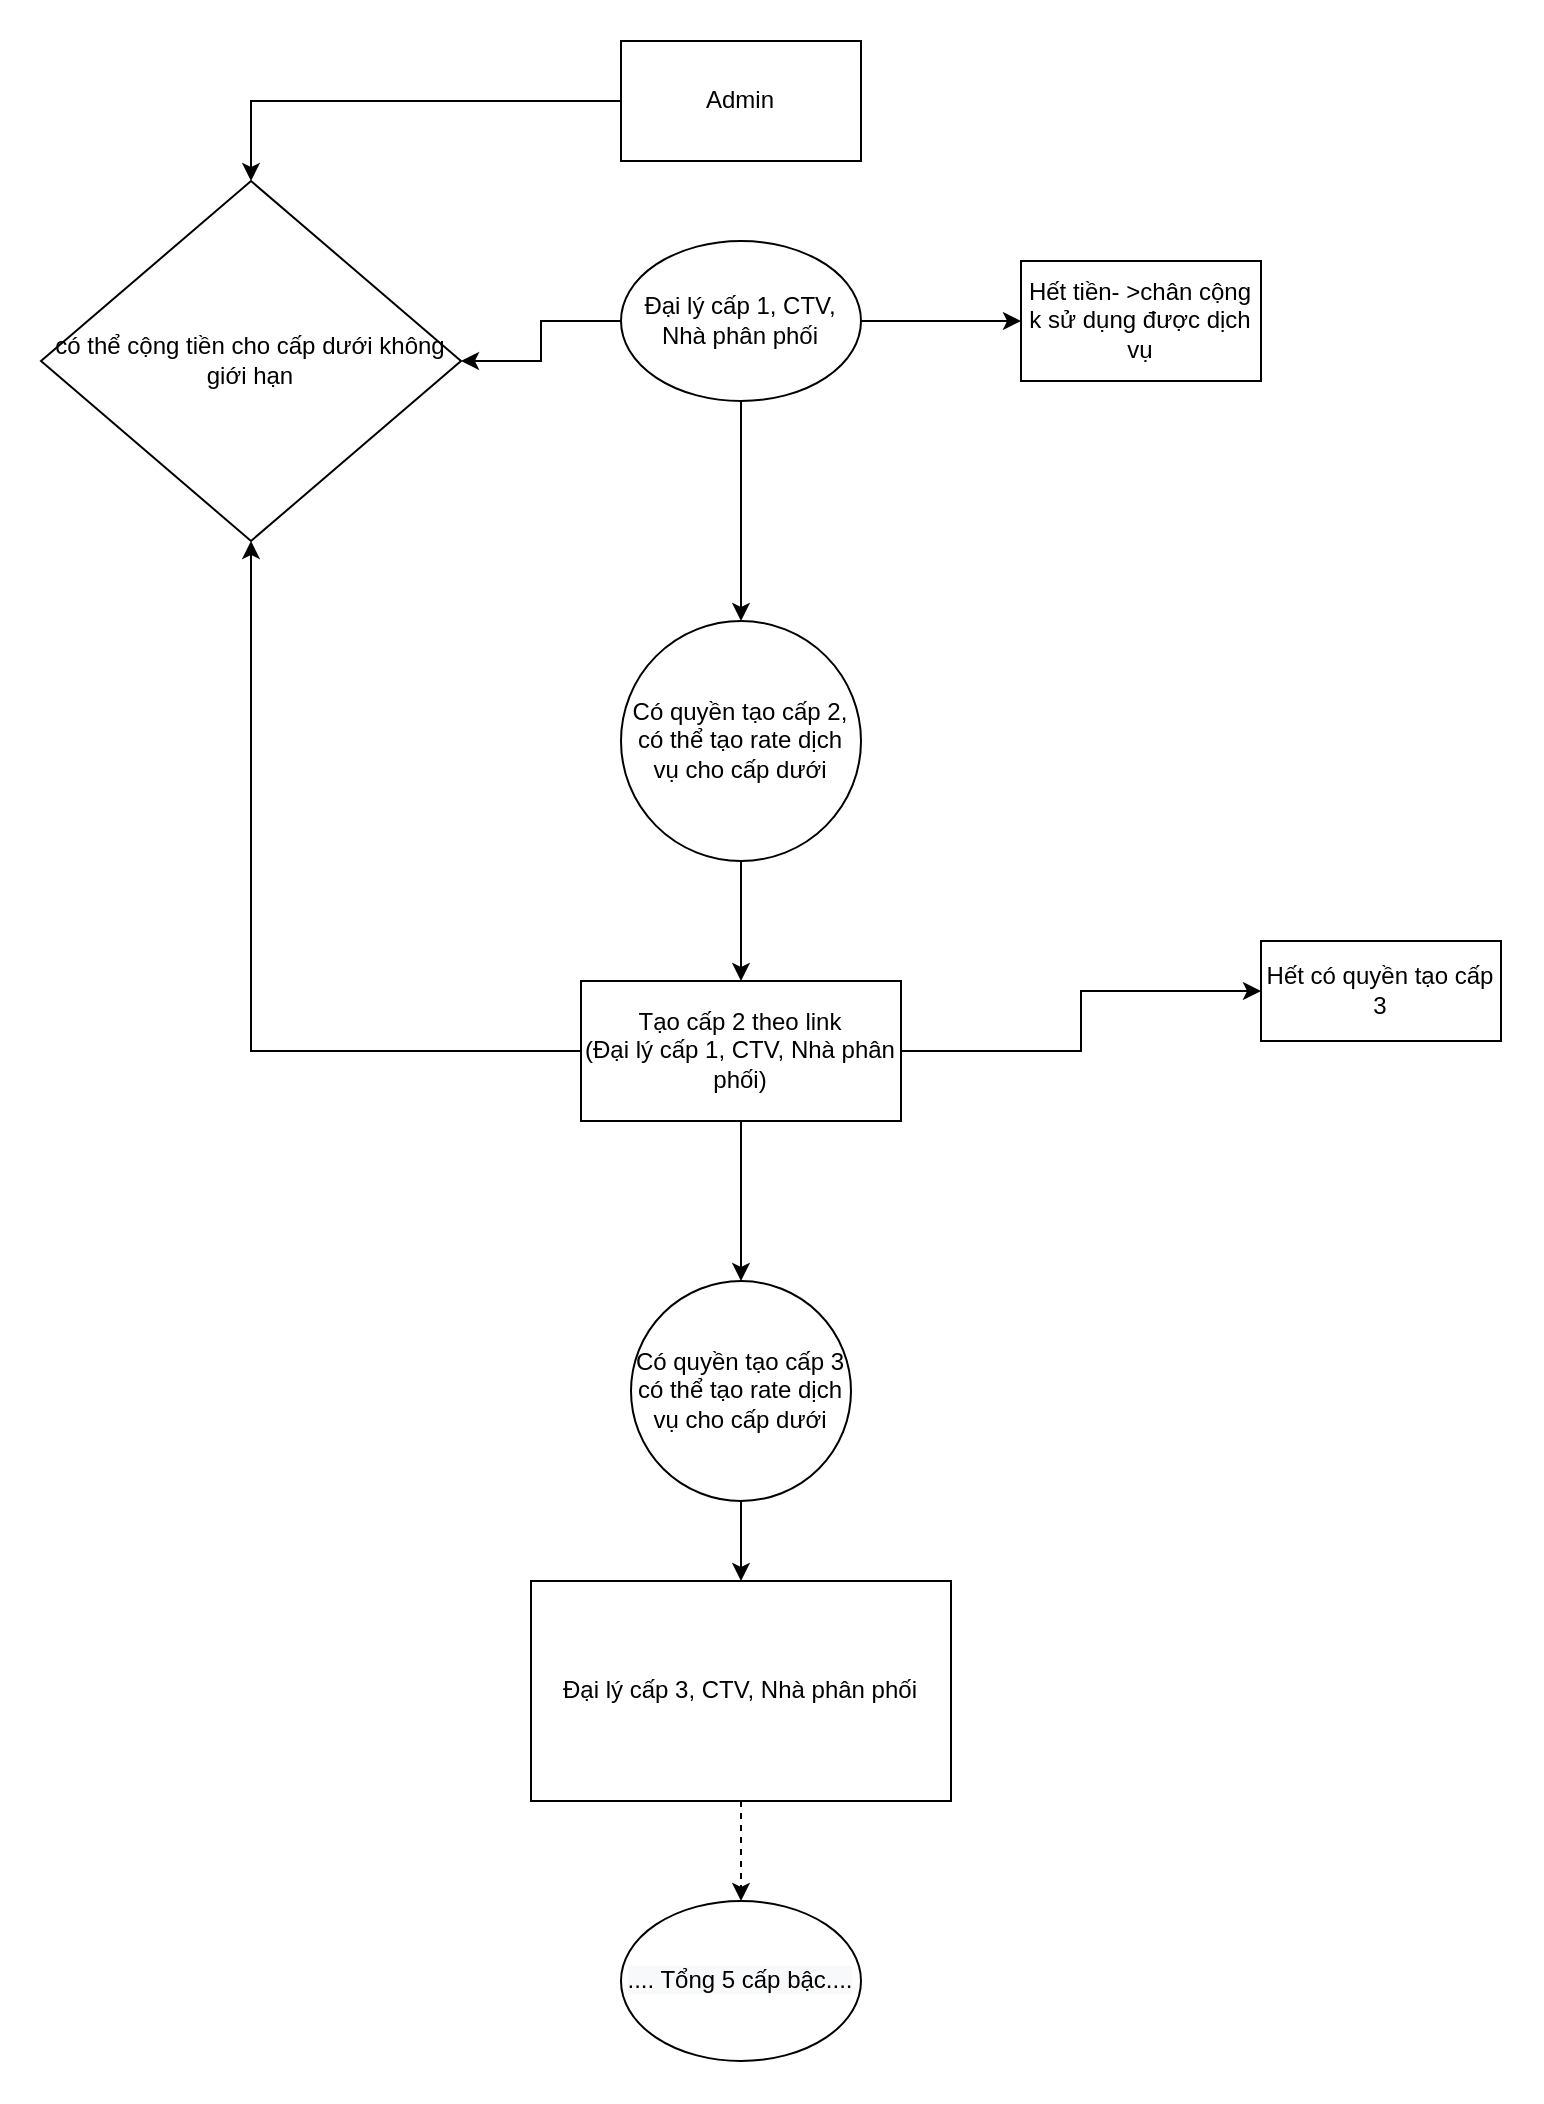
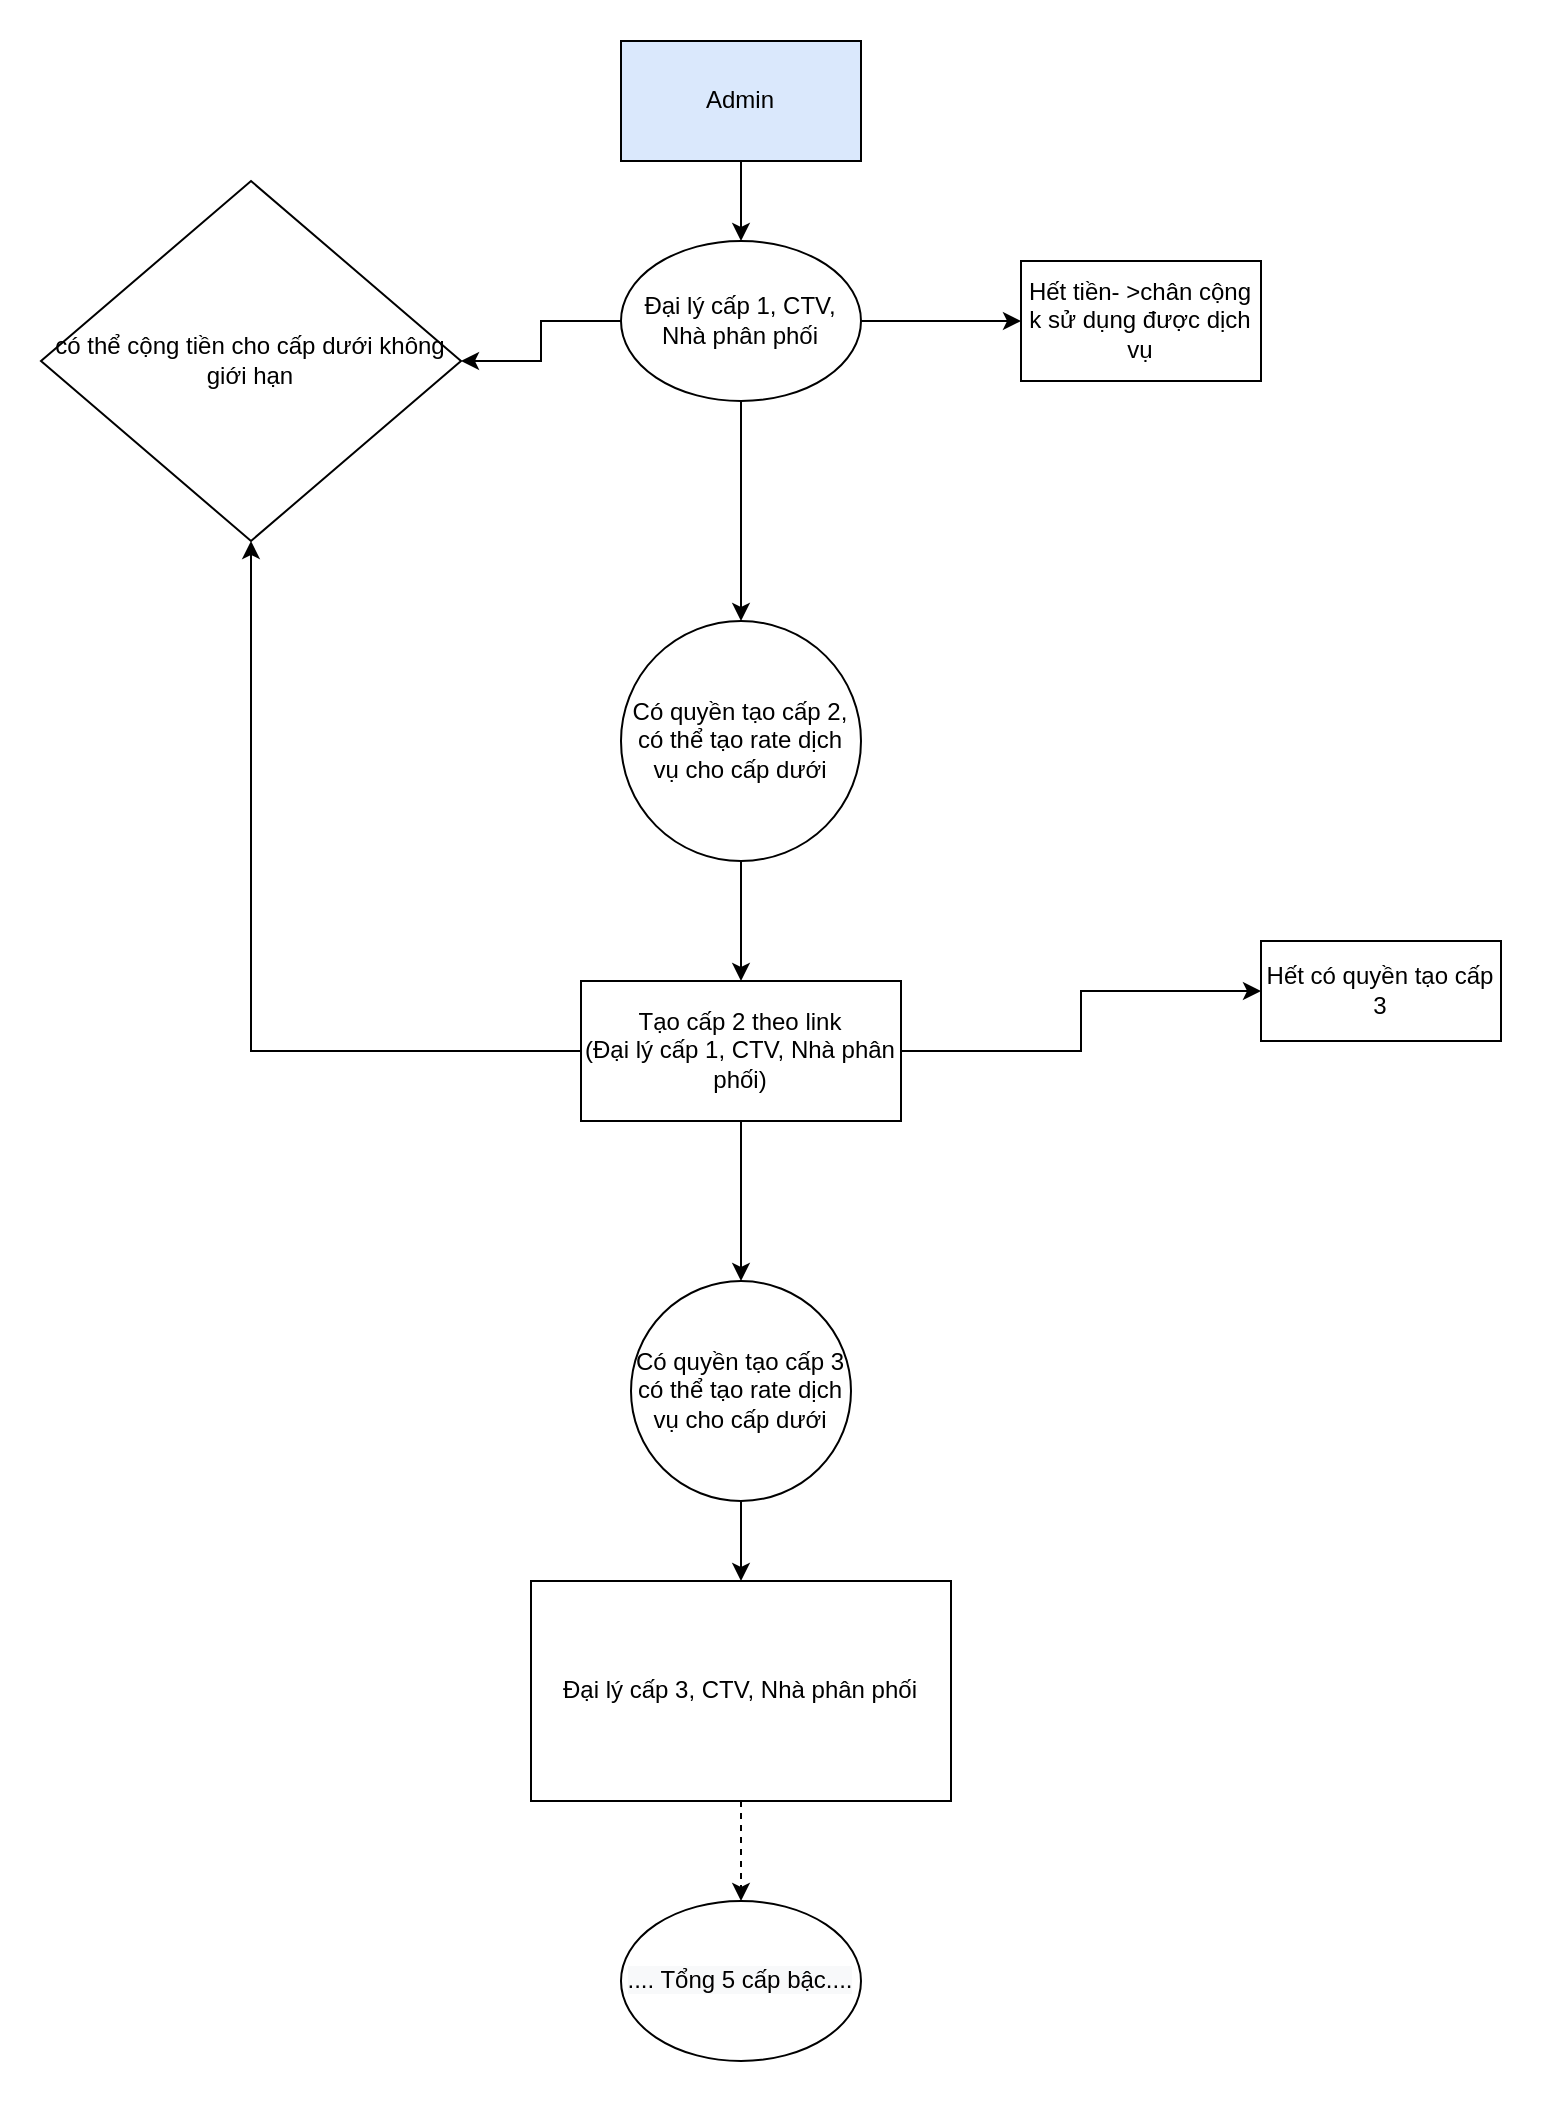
edge "Admin" -> "có thể cộng tiền cho cấp dưới không giới hạn": now "Admin" -> "Đại lý cấp 1, CTV, Nhà phân phối"
node "Admin": fillcolor #ffffff -> #dae8fc
